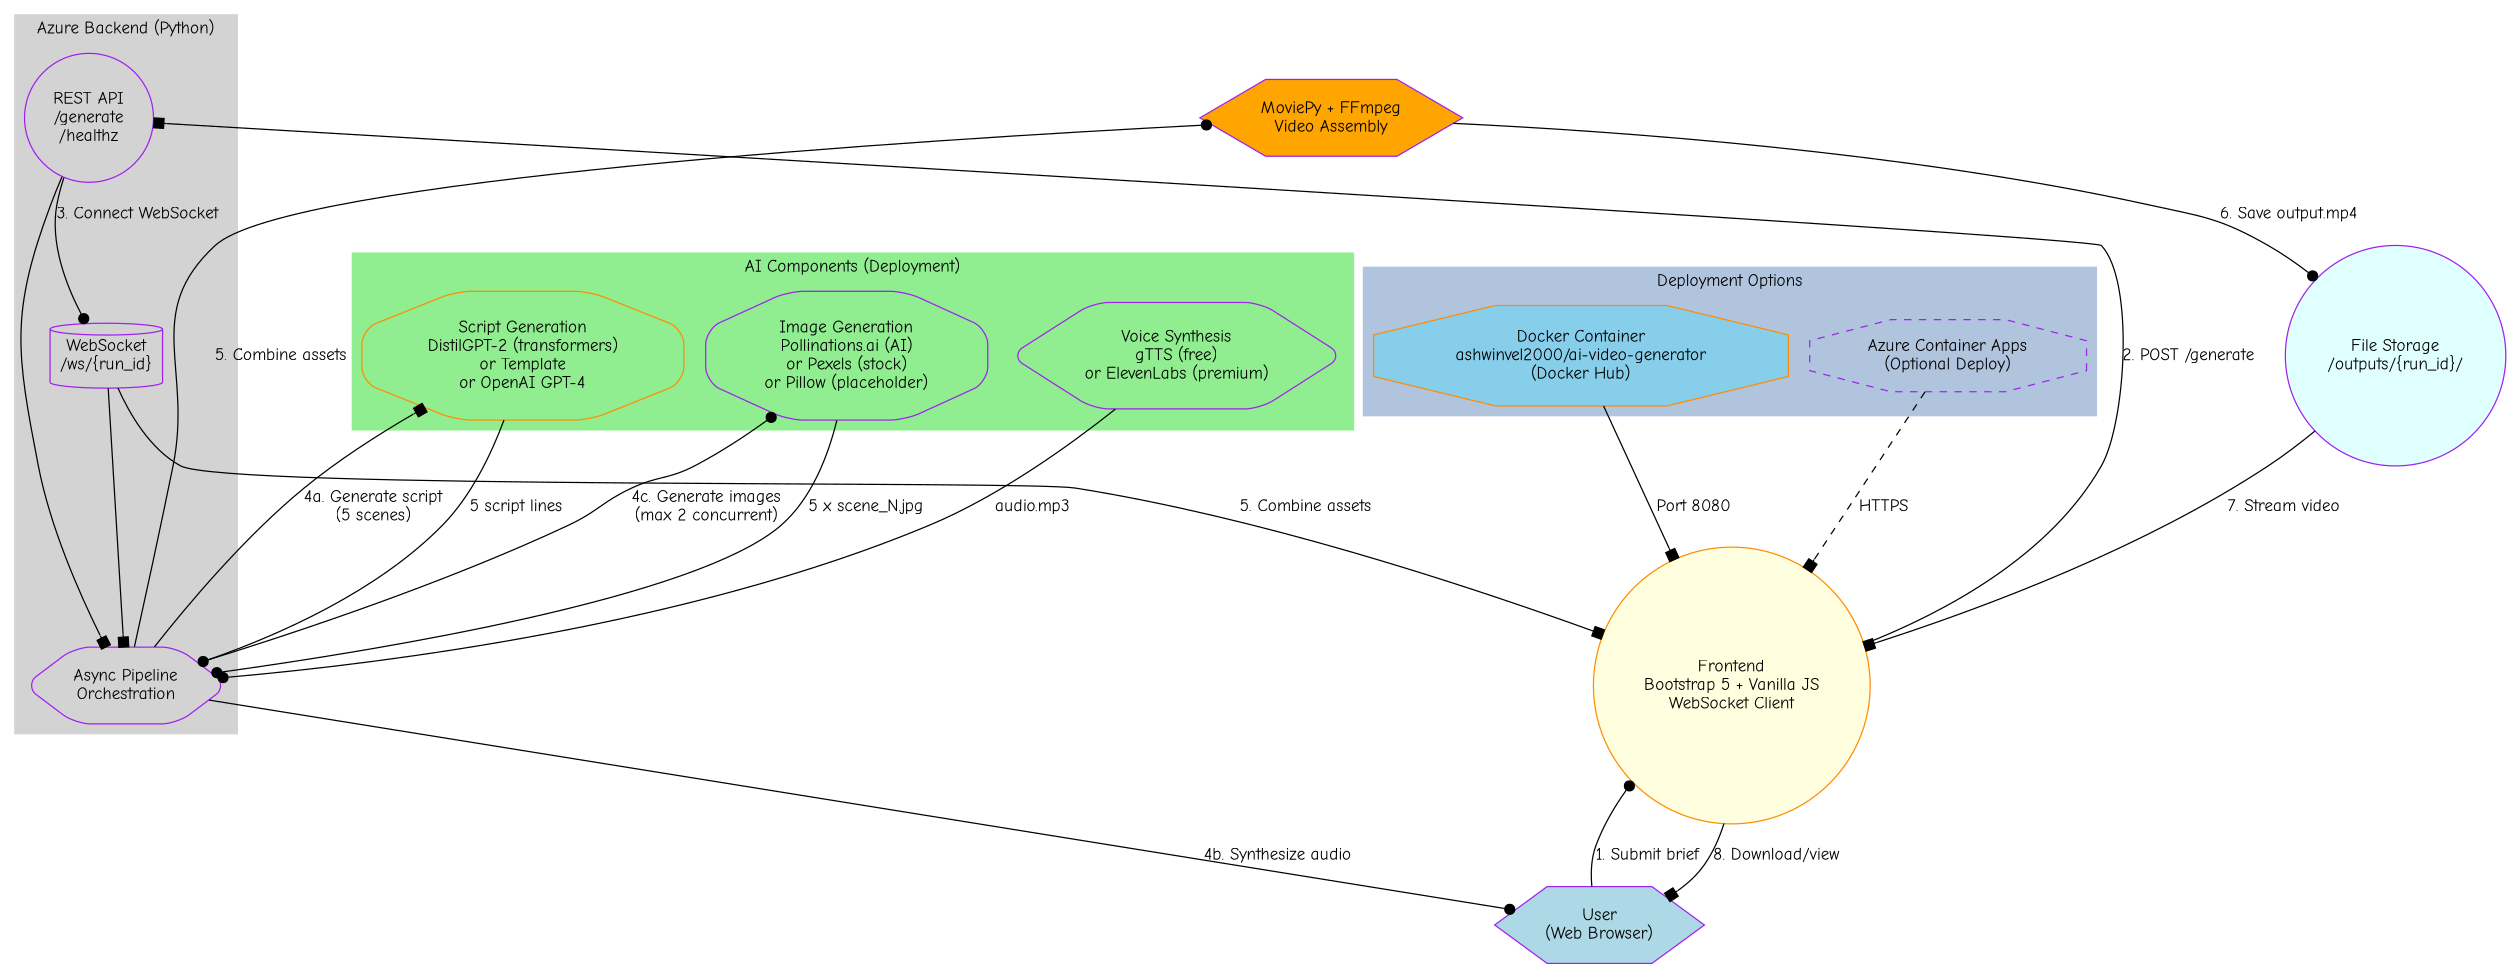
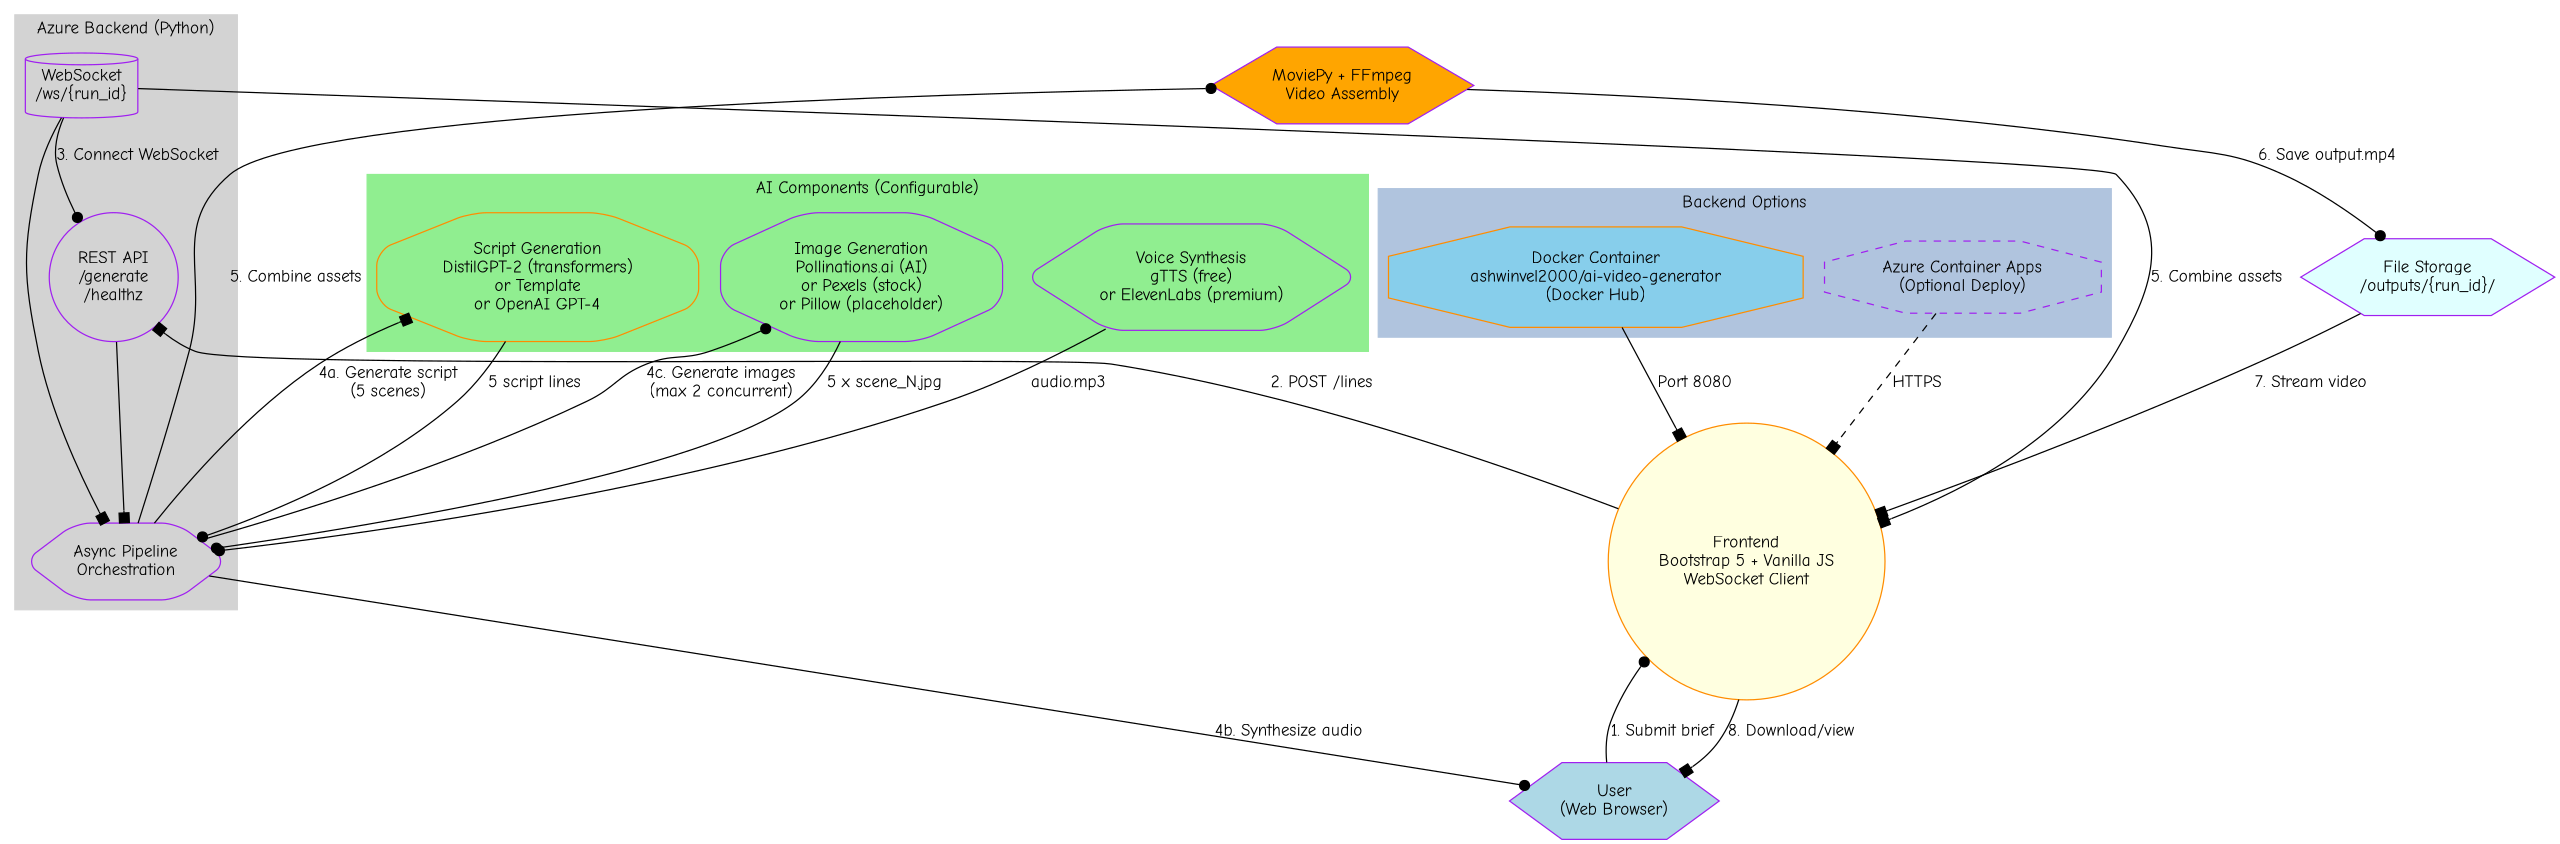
edge "REST API /generate /healthz" -> "WebSocket /ws/{run_id}": reversed
cluster "AI Components (Deployment)": label "AI Components (Deployment)" -> "AI Components (Configurable)"
cluster "Deployment Options": label "Deployment Options" -> "Backend Options"
edge "Frontend Bootstrap 5 + Vanilla JS WebSocket Client" -> "REST API /generate /healthz": label "2. POST /generate" -> "2. POST /lines"
node "File Storage /outputs/{run_id}/": shape circle -> hexagon
